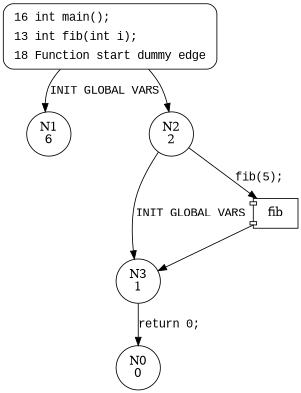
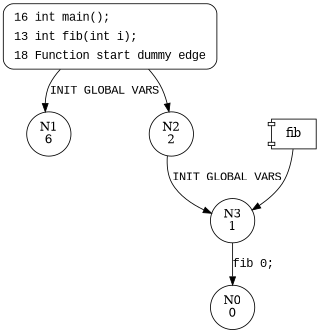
edge "N2 2" -> "fib": removed, label "fib(5);"
edge "N3 1" -> "N0 0": label "return 0;" -> "fib 0;"
